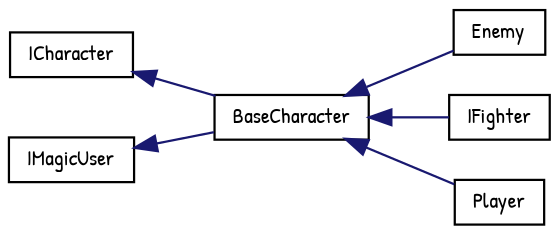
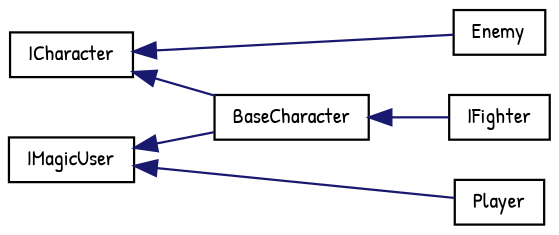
edge "Enemy" -> "BaseCharacter": now "Enemy" -> "ICharacter"
edge "Player" -> "BaseCharacter": now "Player" -> "IMagicUser"
